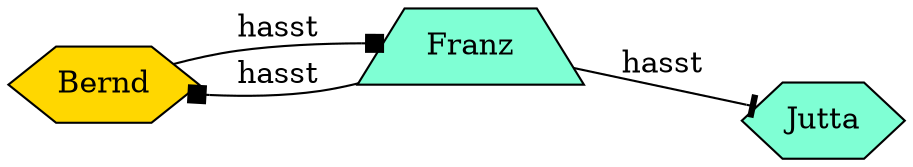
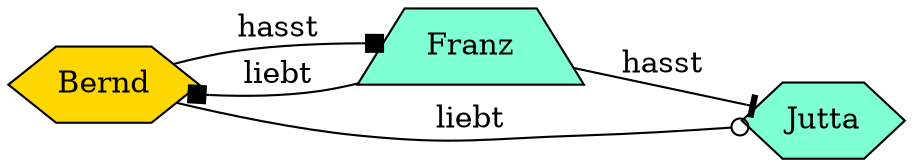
edge "Franz" -> "Bernd": label "hasst" -> "liebt"
edge "Bernd" -> "Jutta": added, label "liebt"
